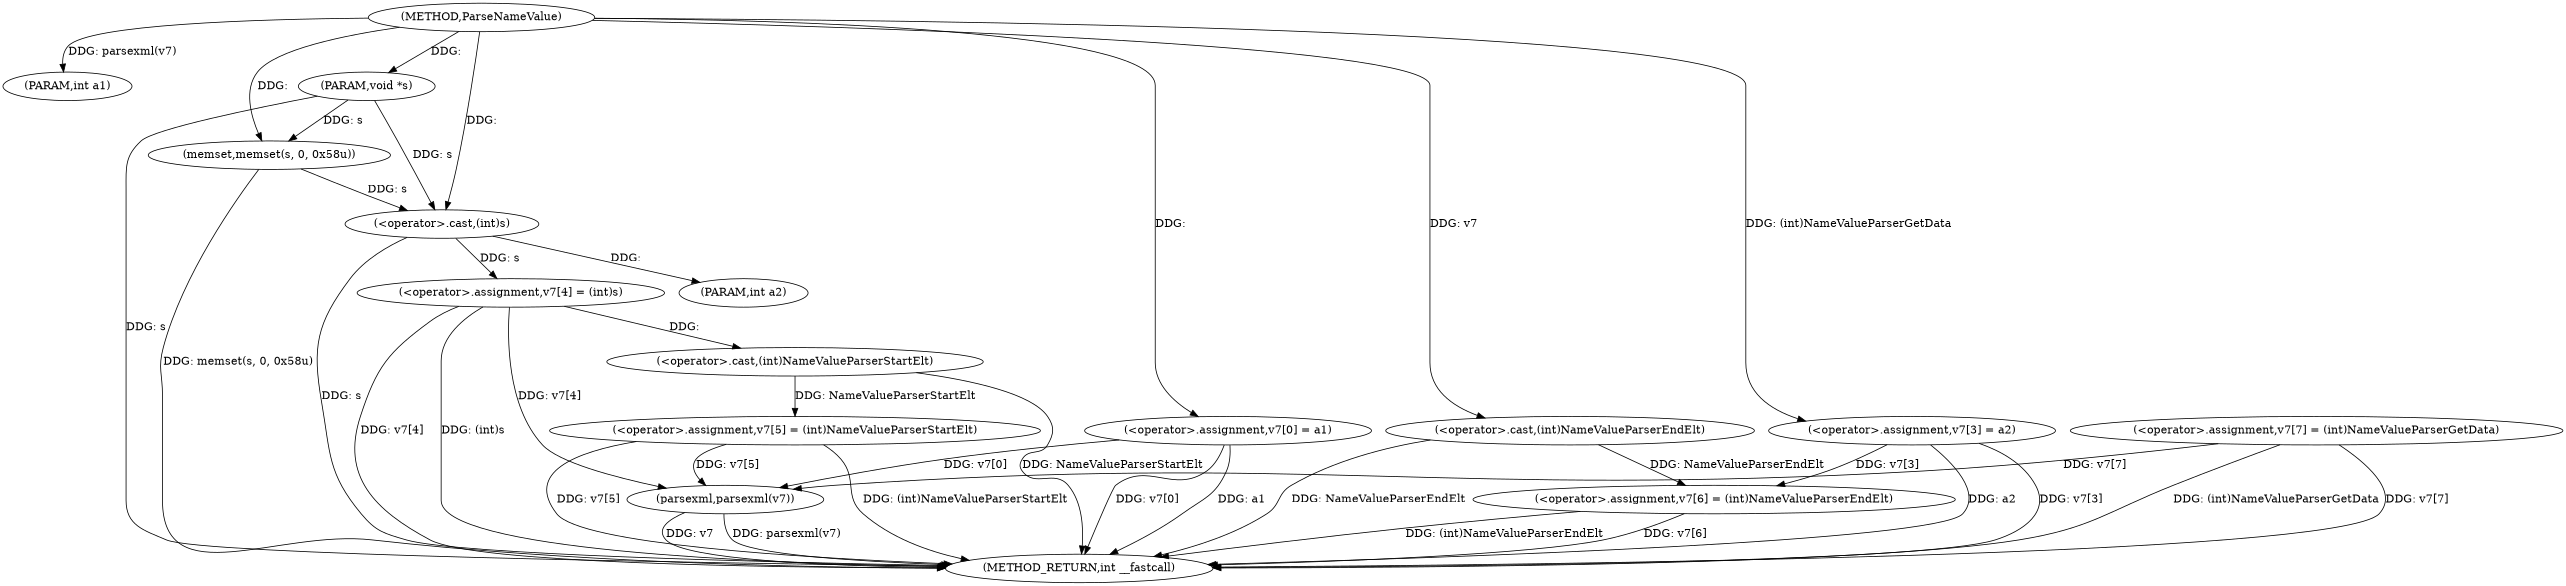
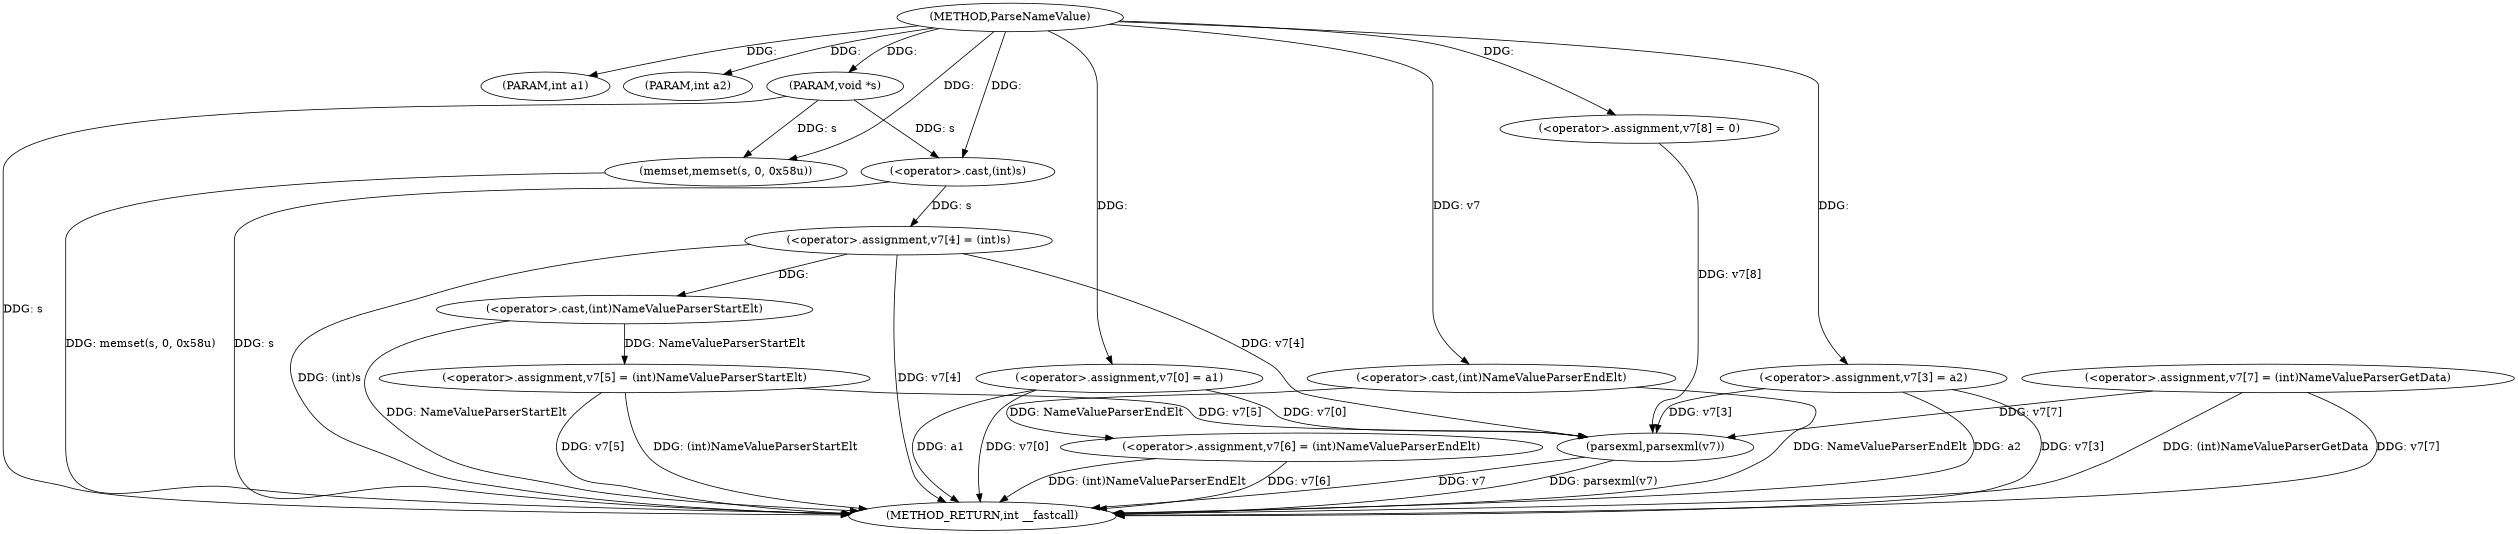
edge "(METHOD,ParseNameValue)" -> "(PARAM,int a1)": label "DDG: parsexml(v7)" -> "DDG: "
node "(<operator>.assignment,v7[8] = 0)": added
edge "(memset,memset(s, 0, 0x58u))" -> "(<operator>.cast,(int)s)": removed, label "DDG: s"
edge "(METHOD,ParseNameValue)" -> "(<operator>.assignment,v7[3] = a2)": label "DDG: (int)NameValueParserGetData" -> "DDG: "
edge "(<operator>.cast,(int)s)" -> "(PARAM,int a2)": now "(METHOD,ParseNameValue)" -> "(PARAM,int a2)"
edge "(<operator>.assignment,v7[3] = a2)" -> "(<operator>.assignment,v7[6] = (int)NameValueParserEndElt)": now "(<operator>.assignment,v7[3] = a2)" -> "(parsexml,parsexml(v7))"
